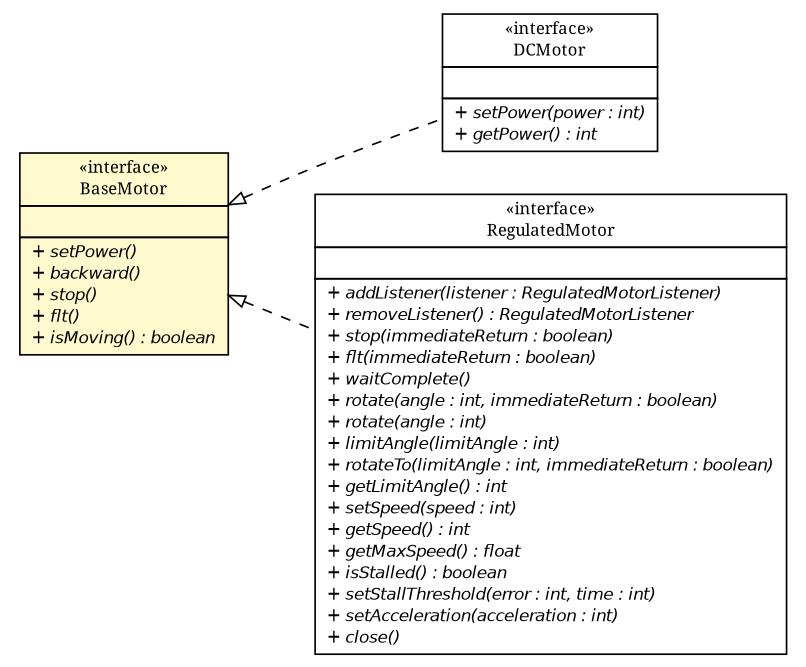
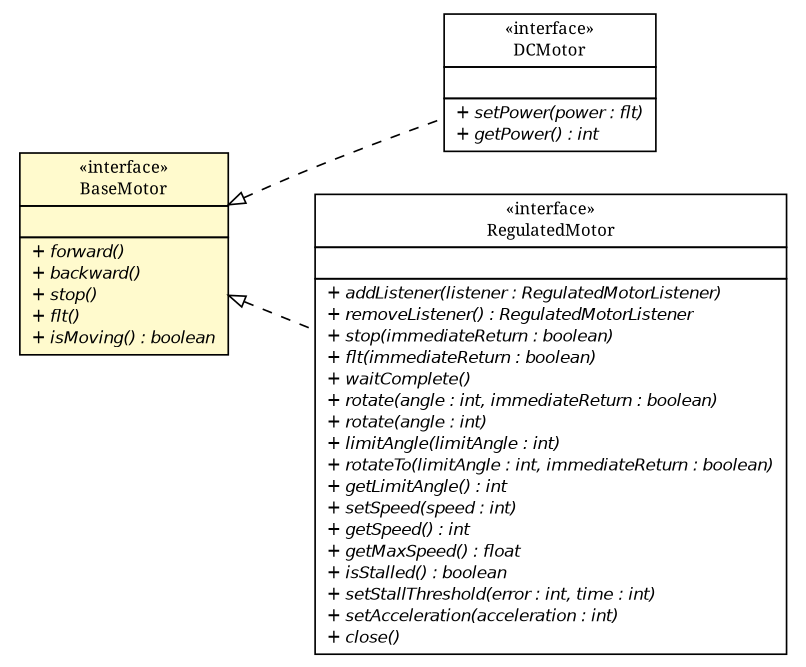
node "DCMotor": text "+ setPower(power : int)" -> "+ setPower(power : flt)"
node "BaseMotor": text "+ setPower()" -> "+ forward()"
